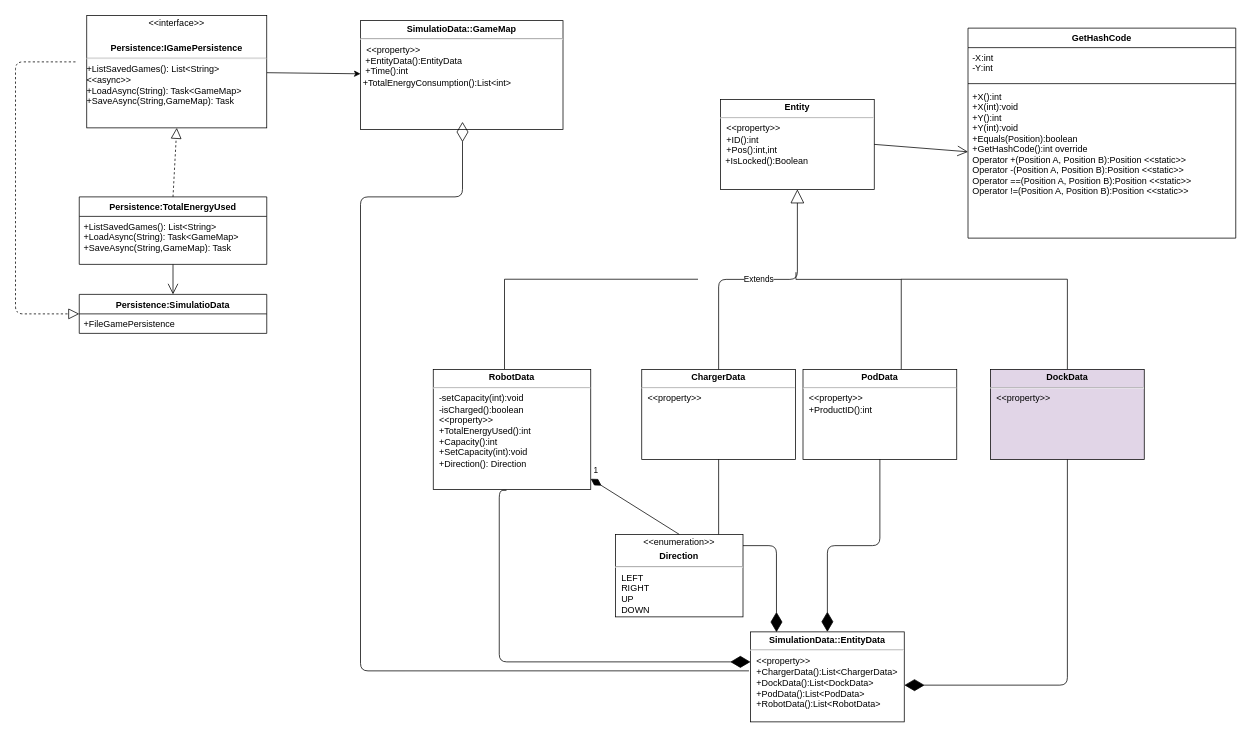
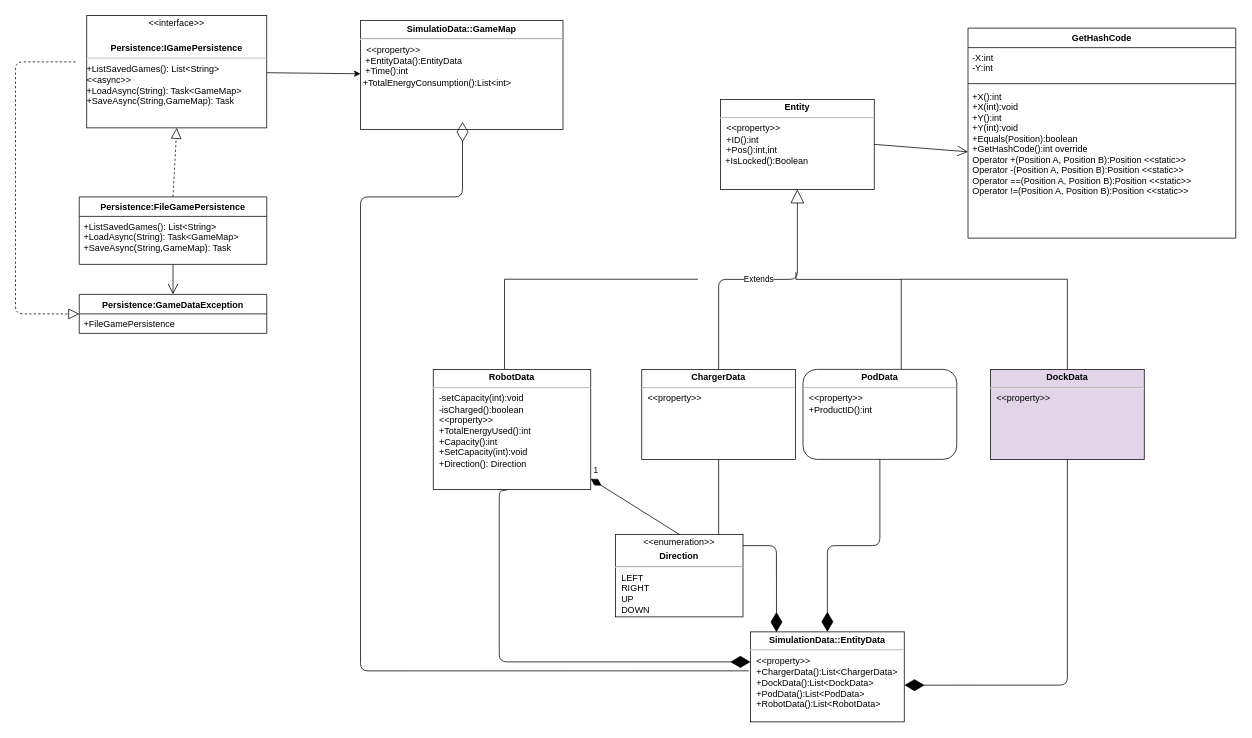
node "Persistence:TotalEnergyUsed": label "Persistence:TotalEnergyUsed" -> "Persistence:FileGamePersistence"
node "Persistence:SimulatioData": label "Persistence:SimulatioData" -> "Persistence:GameDataException"
node "PodData <<property>> +ProductID():int": shape rectangle -> rounded rectangle
